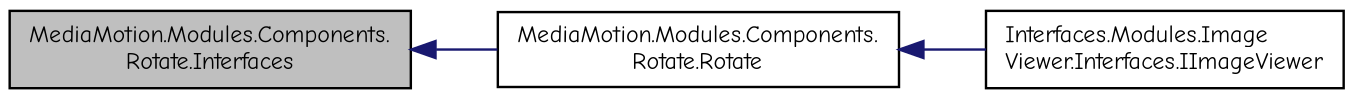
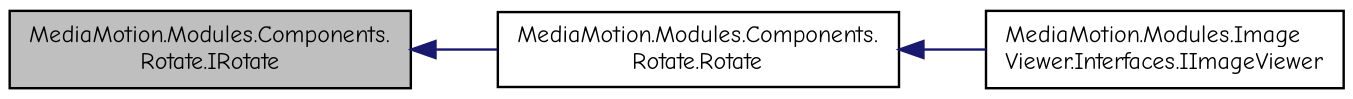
node "MediaMotion.Modules.Components. Rotate.Interfaces": label "MediaMotion.Modules.Components. Rotate.Interfaces" -> "MediaMotion.Modules.Components. Rotate.IRotate"
node "Interfaces.Modules.Image Viewer.Interfaces.IImageViewer": label "Interfaces.Modules.Image Viewer.Interfaces.IImageViewer" -> "MediaMotion.Modules.Image Viewer.Interfaces.IImageViewer"
